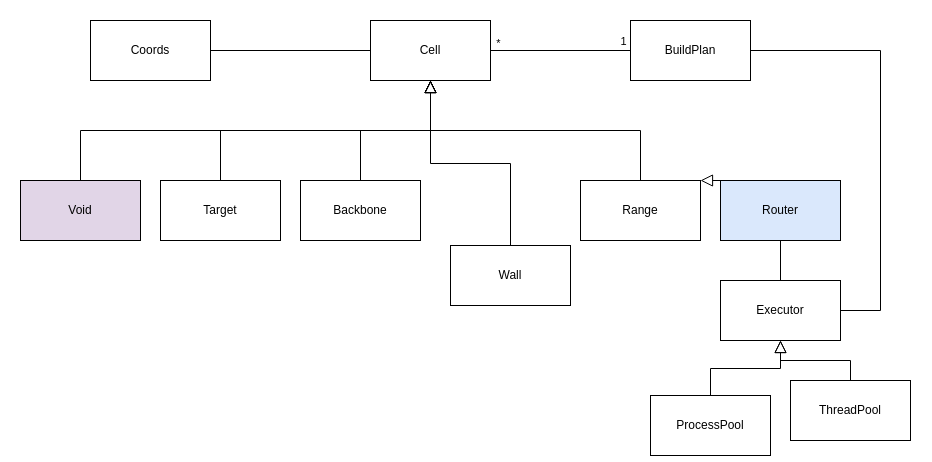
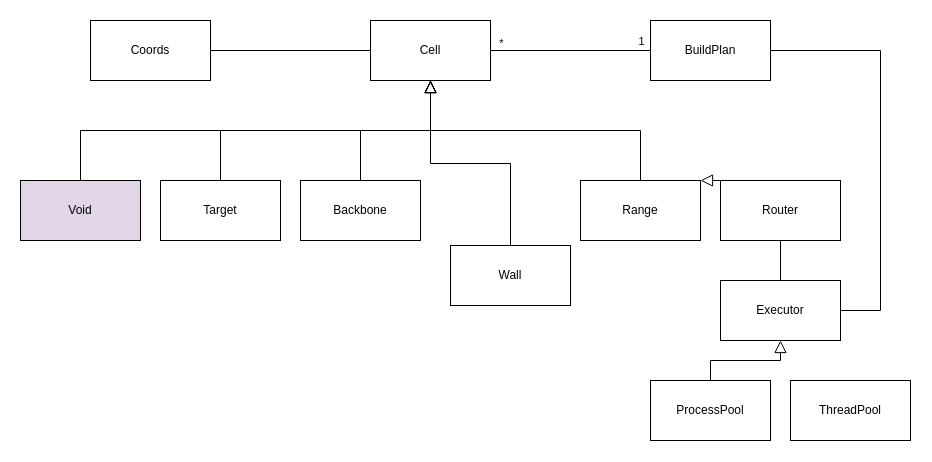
node "BuildPlan": moved (691, 51) -> (711, 51)
node "Router": fillcolor #dae8fc -> #ffffff
edge "ThreadPool" -> "Executor": removed
node "ProcessPool": moved (711, 426) -> (711, 411)
